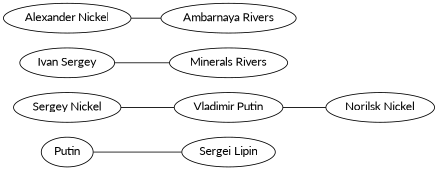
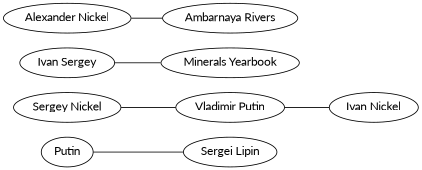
node "Minerals Rivers": label "Minerals Rivers" -> "Minerals Yearbook"
node "Norilsk Nickel": label "Norilsk Nickel" -> "Ivan Nickel"
